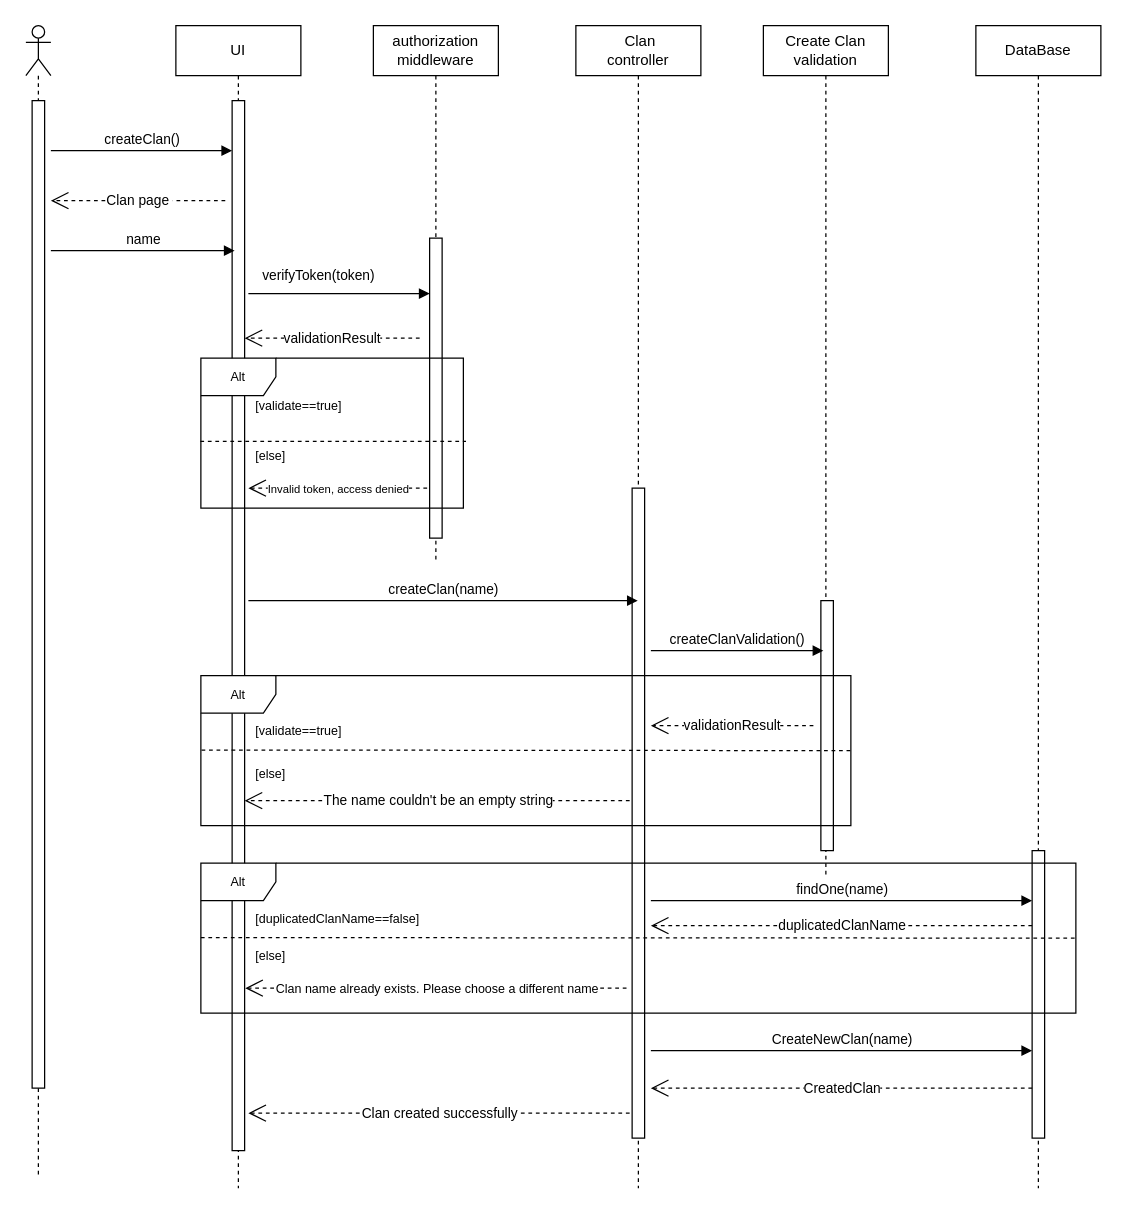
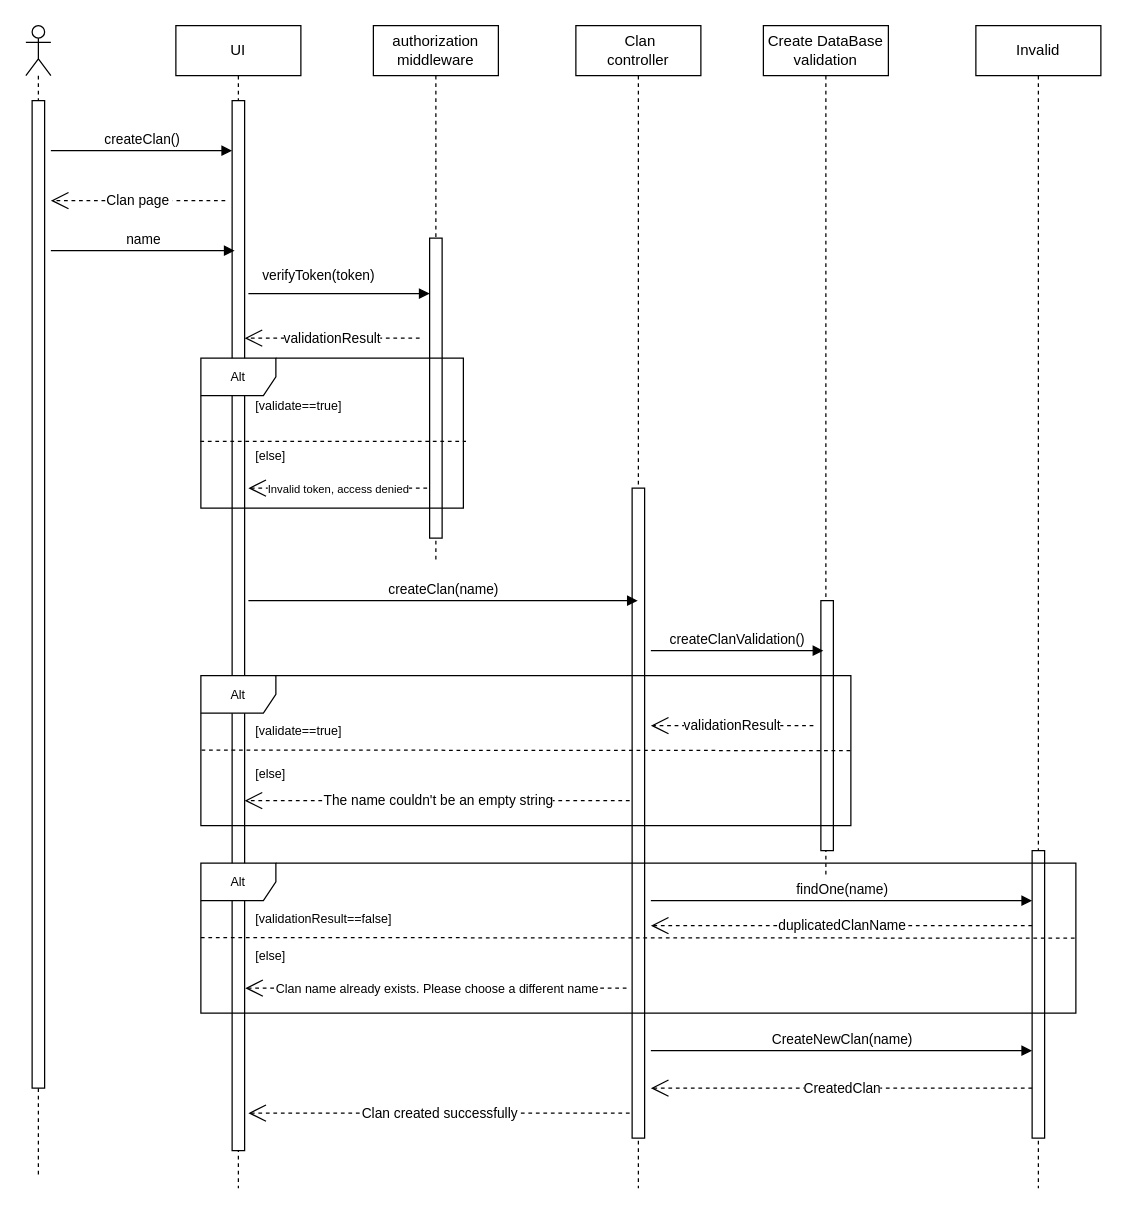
node "Create Clanvalidation": label "Create Clanvalidation" -> "Create DataBasevalidation"
node "DataBase": label "DataBase" -> "Invalid"
node "[duplicatedClanName==false]": label "[duplicatedClanName==false]" -> "[validationResult==false]"
